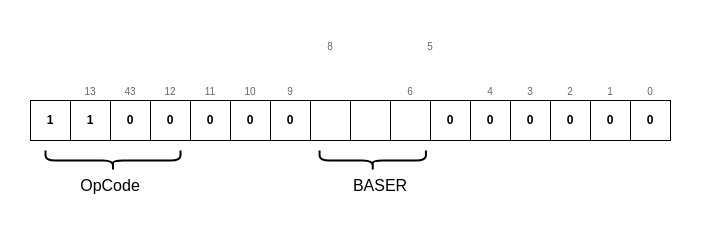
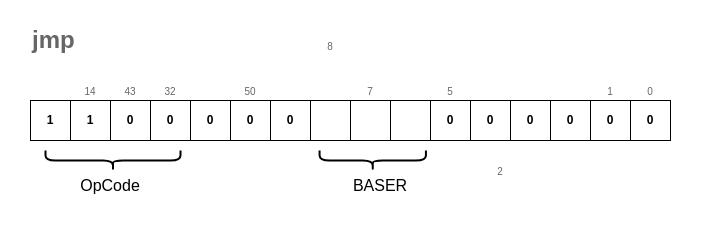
node "jmp": added
node "5": moved (431, 41) -> (451, 86)
node "11": removed
node "9": removed
node "7": added
node "6": removed
node "4": removed
node "3": removed
node "2": moved (571, 86) -> (501, 166)
node "13": label "13" -> "14"
node "12": label "12" -> "32"
node "10": label "10" -> "50"
